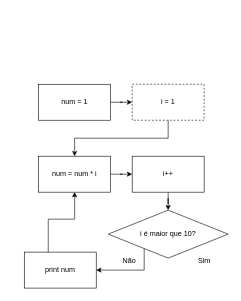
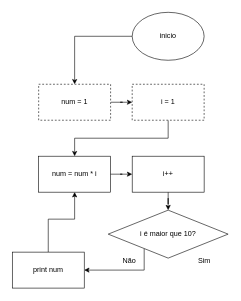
node "inicio": added
edge "inicio" -> "num = 1": added
node "num = 1": style solid -> dashed
node "print num": moved (60, 270) -> (48, 270)
